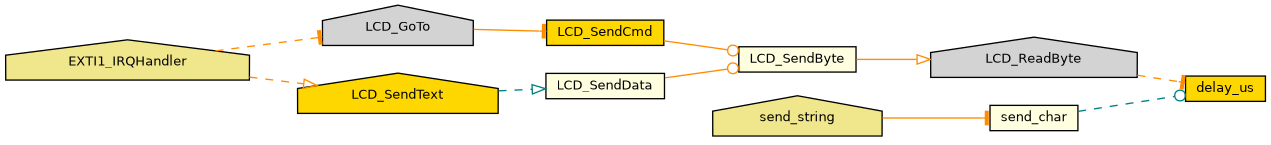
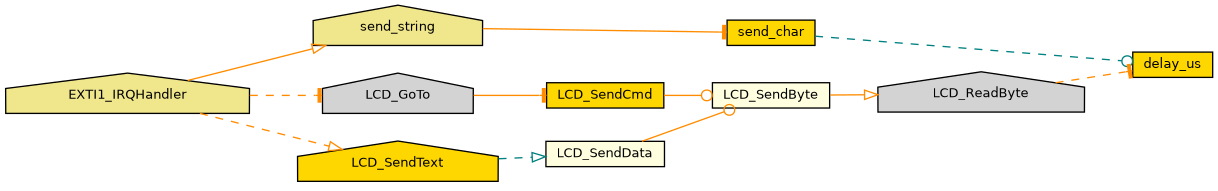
edge "EXTI1_IRQHandler" -> "send_string": added
node "send_char": fillcolor lightyellow -> gold
